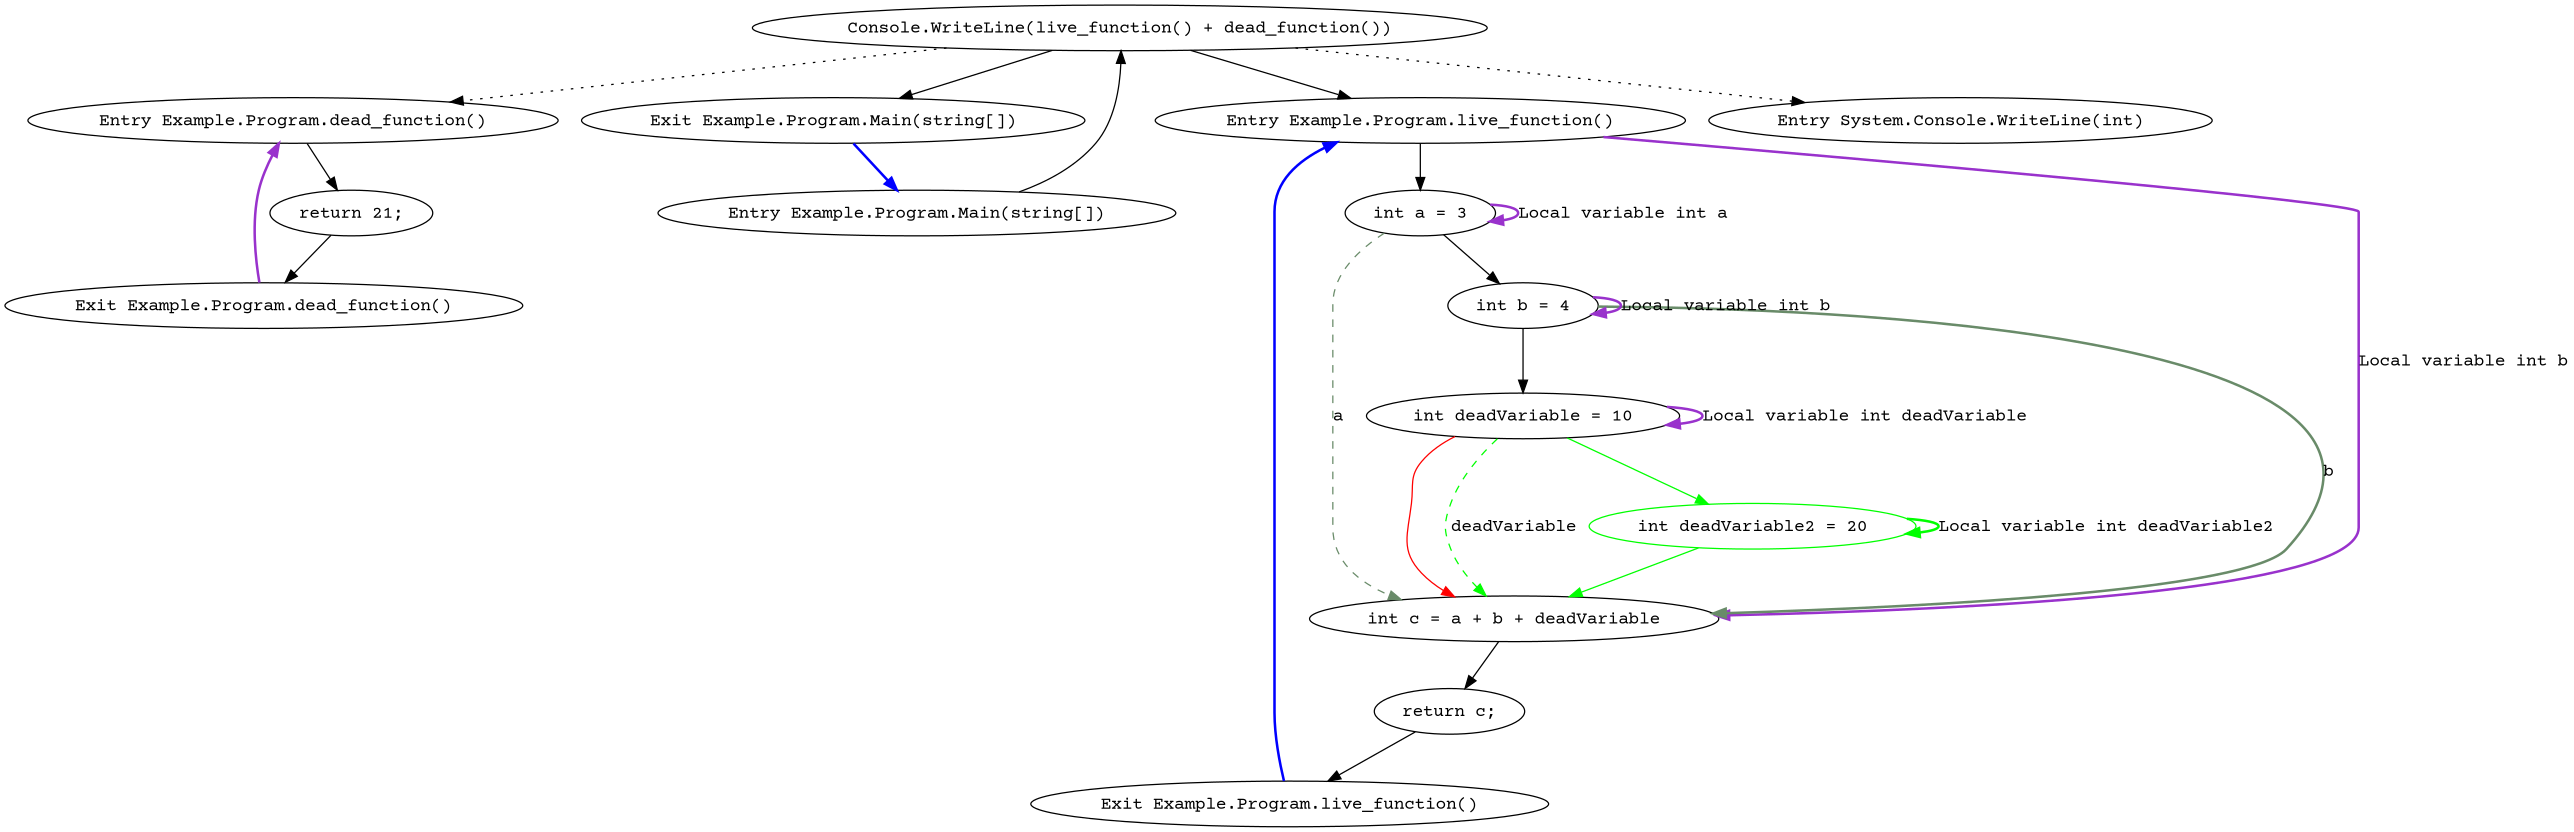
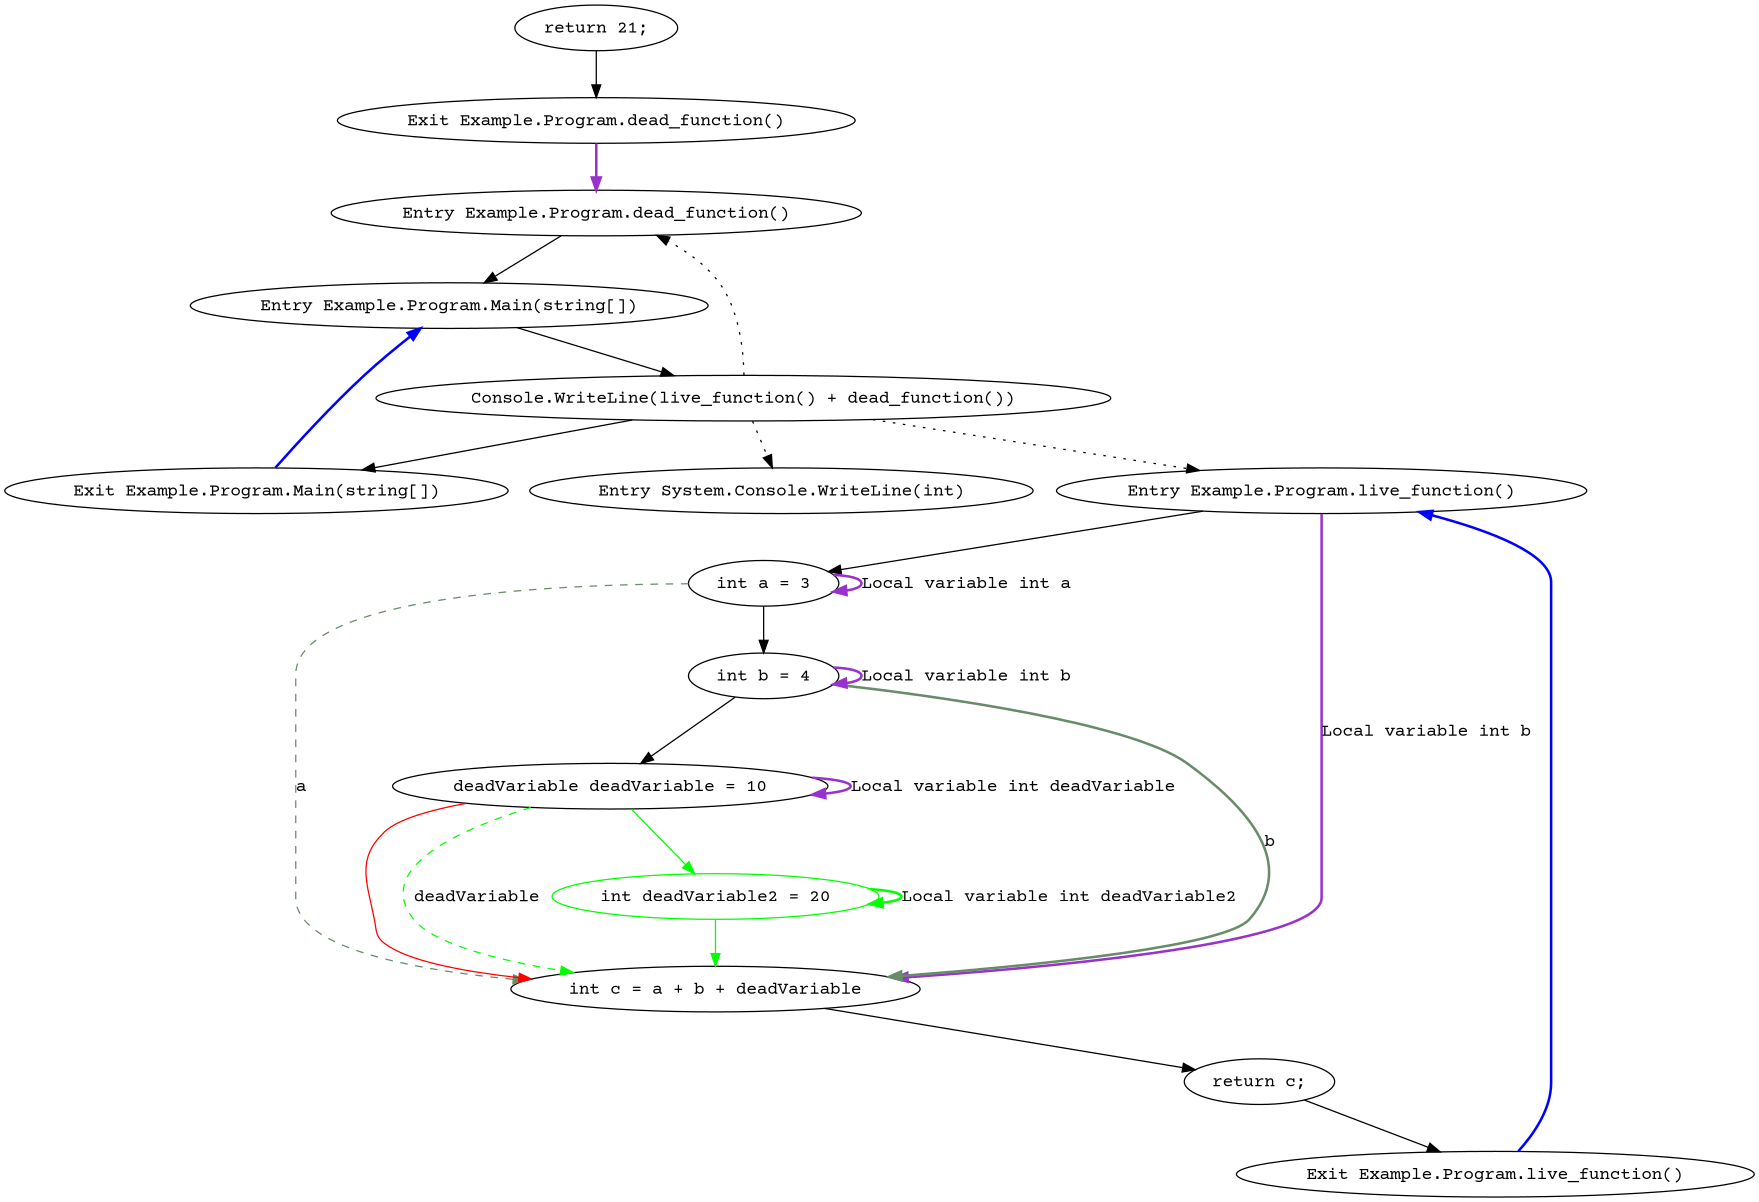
edge "Console.WriteLine(live_function() + dead_function())" -> "Entry Example.Program.live_function()": style solid -> dotted
edge "Entry Example.Program.dead_function()" -> "return 21;": now "Entry Example.Program.dead_function()" -> "Entry Example.Program.Main(string[])"
node "int deadVariable = 10": label "int deadVariable = 10" -> "deadVariable deadVariable = 10"
